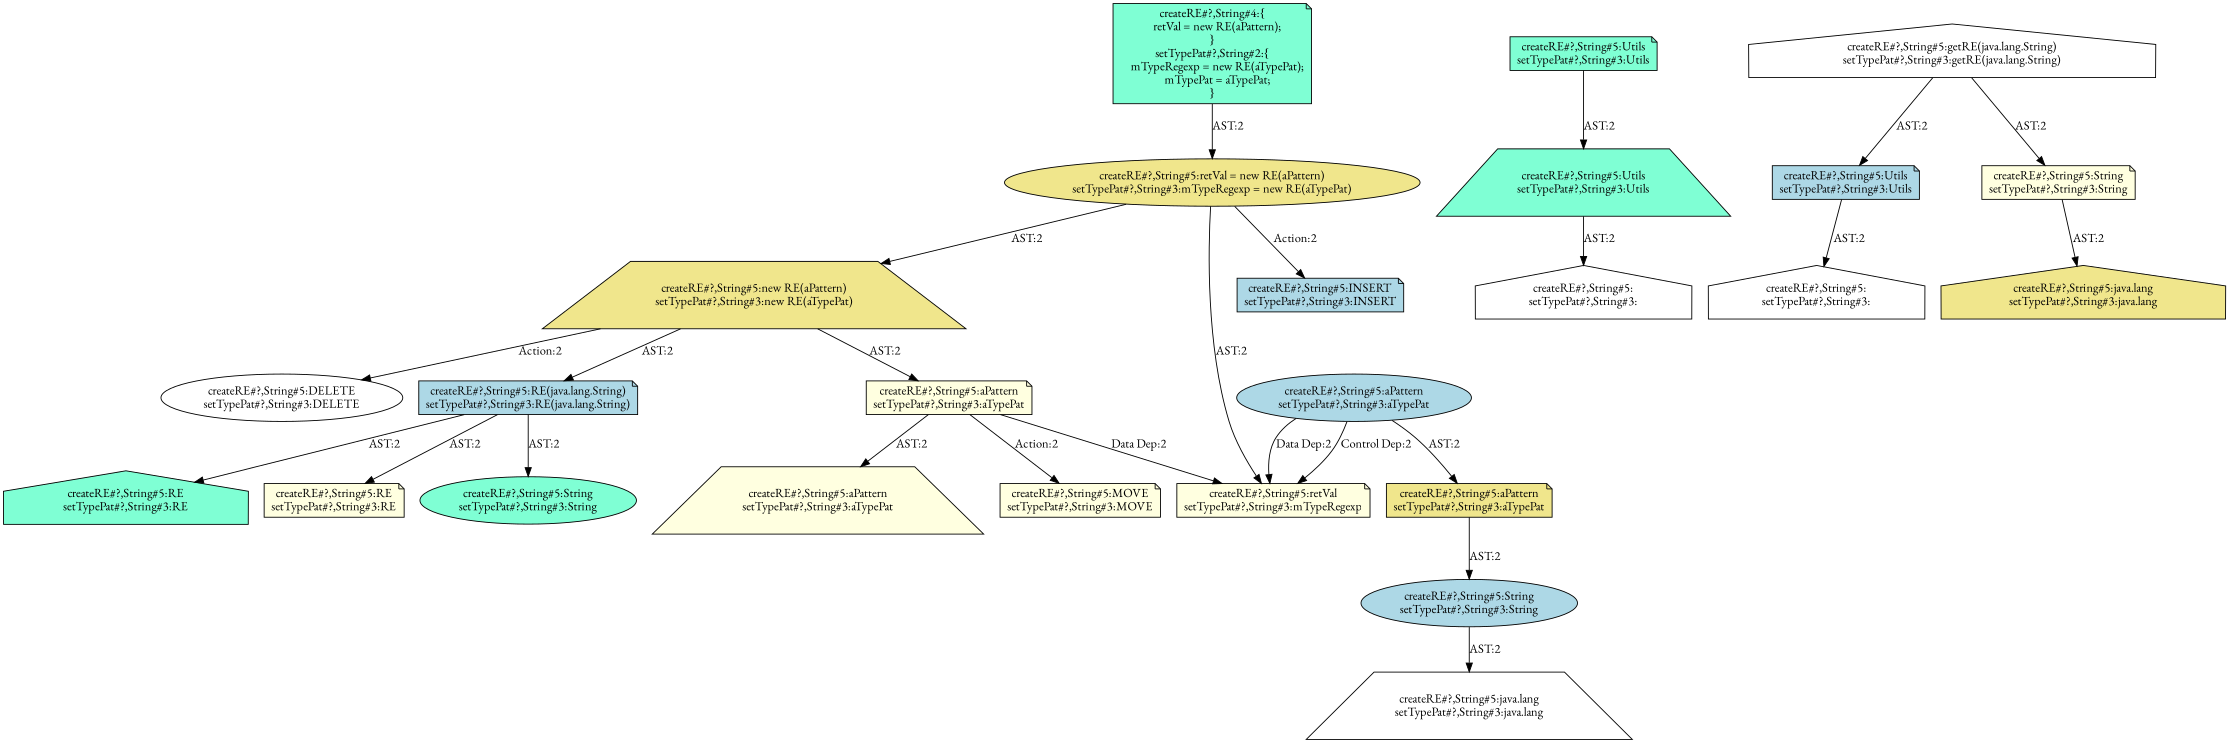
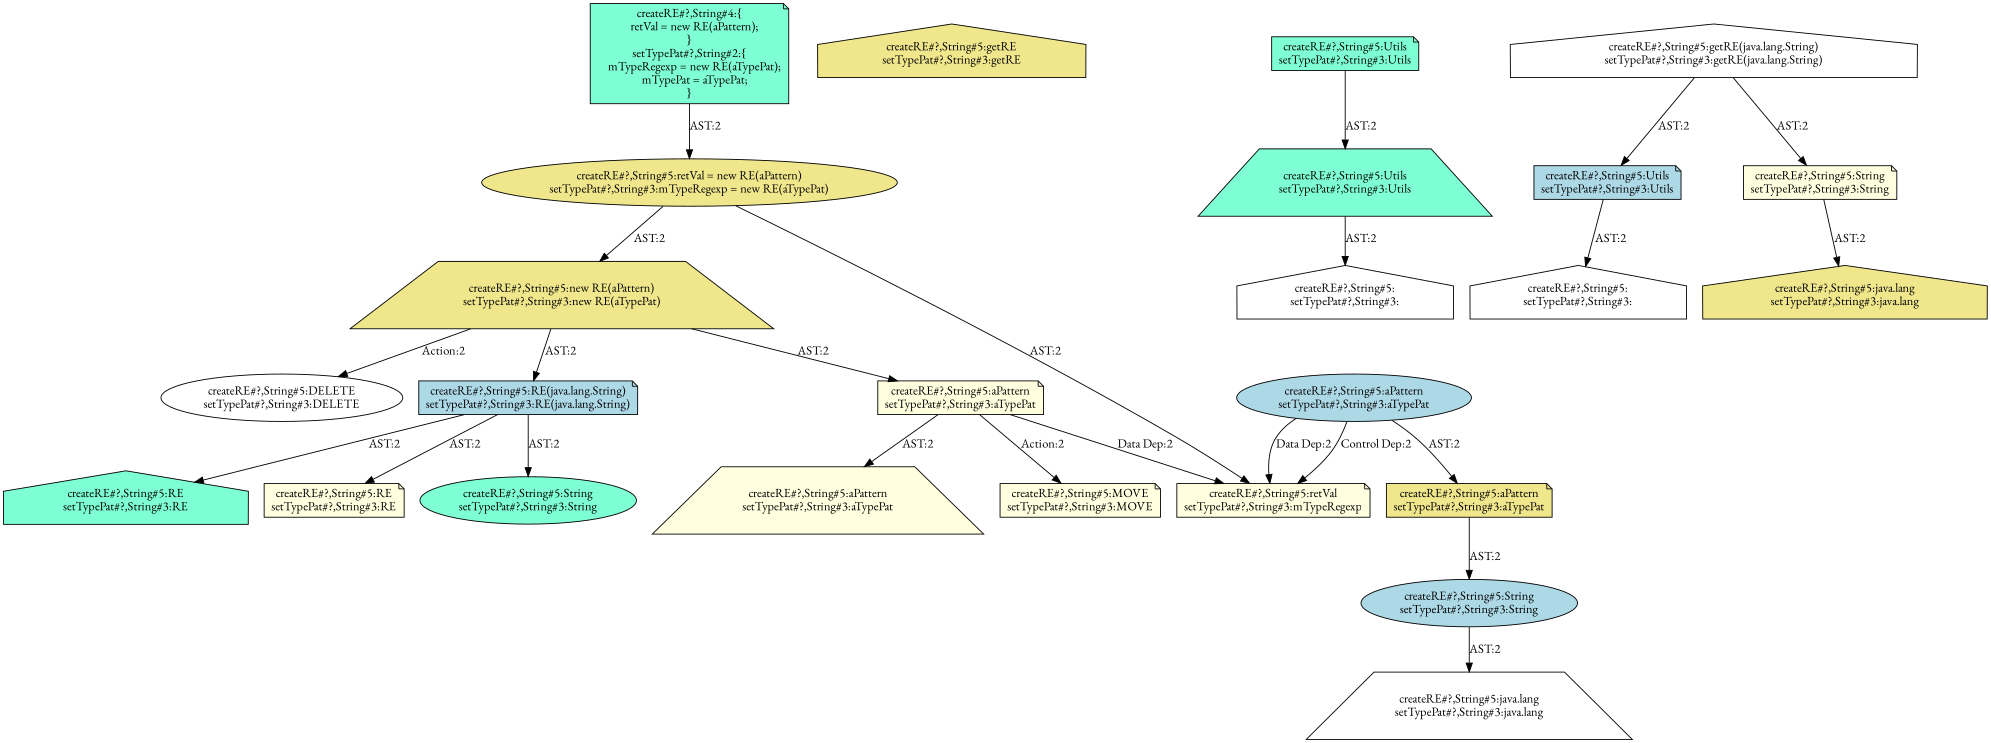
node "createRE#?,String#5:getRE setTypePat#?,String#3:getRE": added
node "createRE#?,String#5:INSERT setTypePat#?,String#3:INSERT": removed
